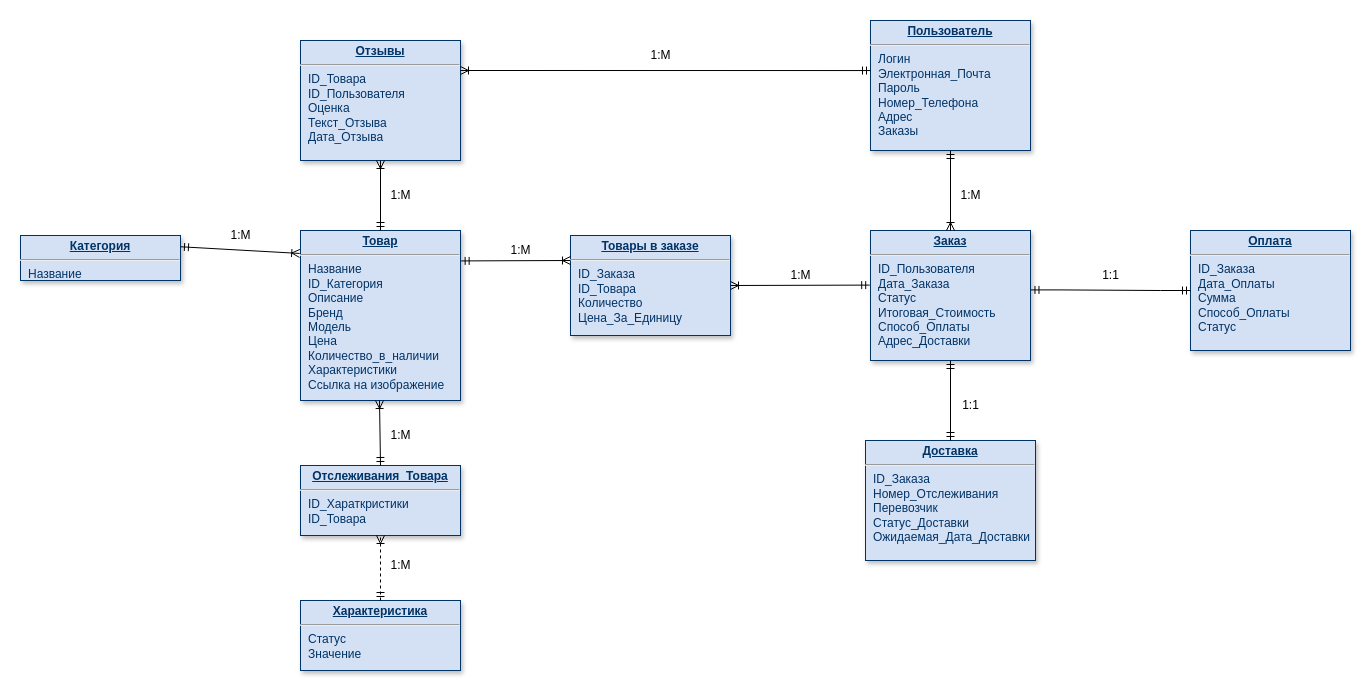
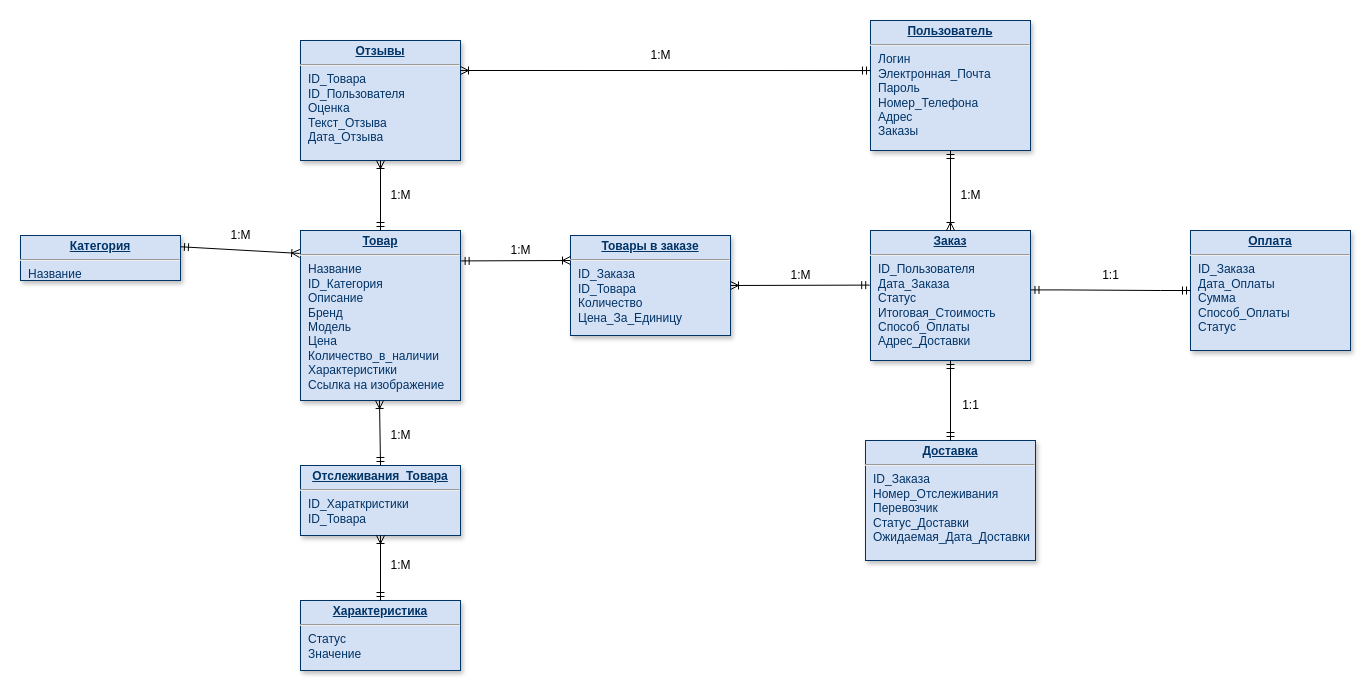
edge "Отслеживания_Товара ID_Хараткристики ID_Товара" -- "Характеристика Статус Значение": style dashed -> solid
